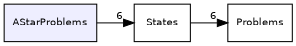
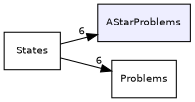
edge "AStarProblems" -> "States": reversed
